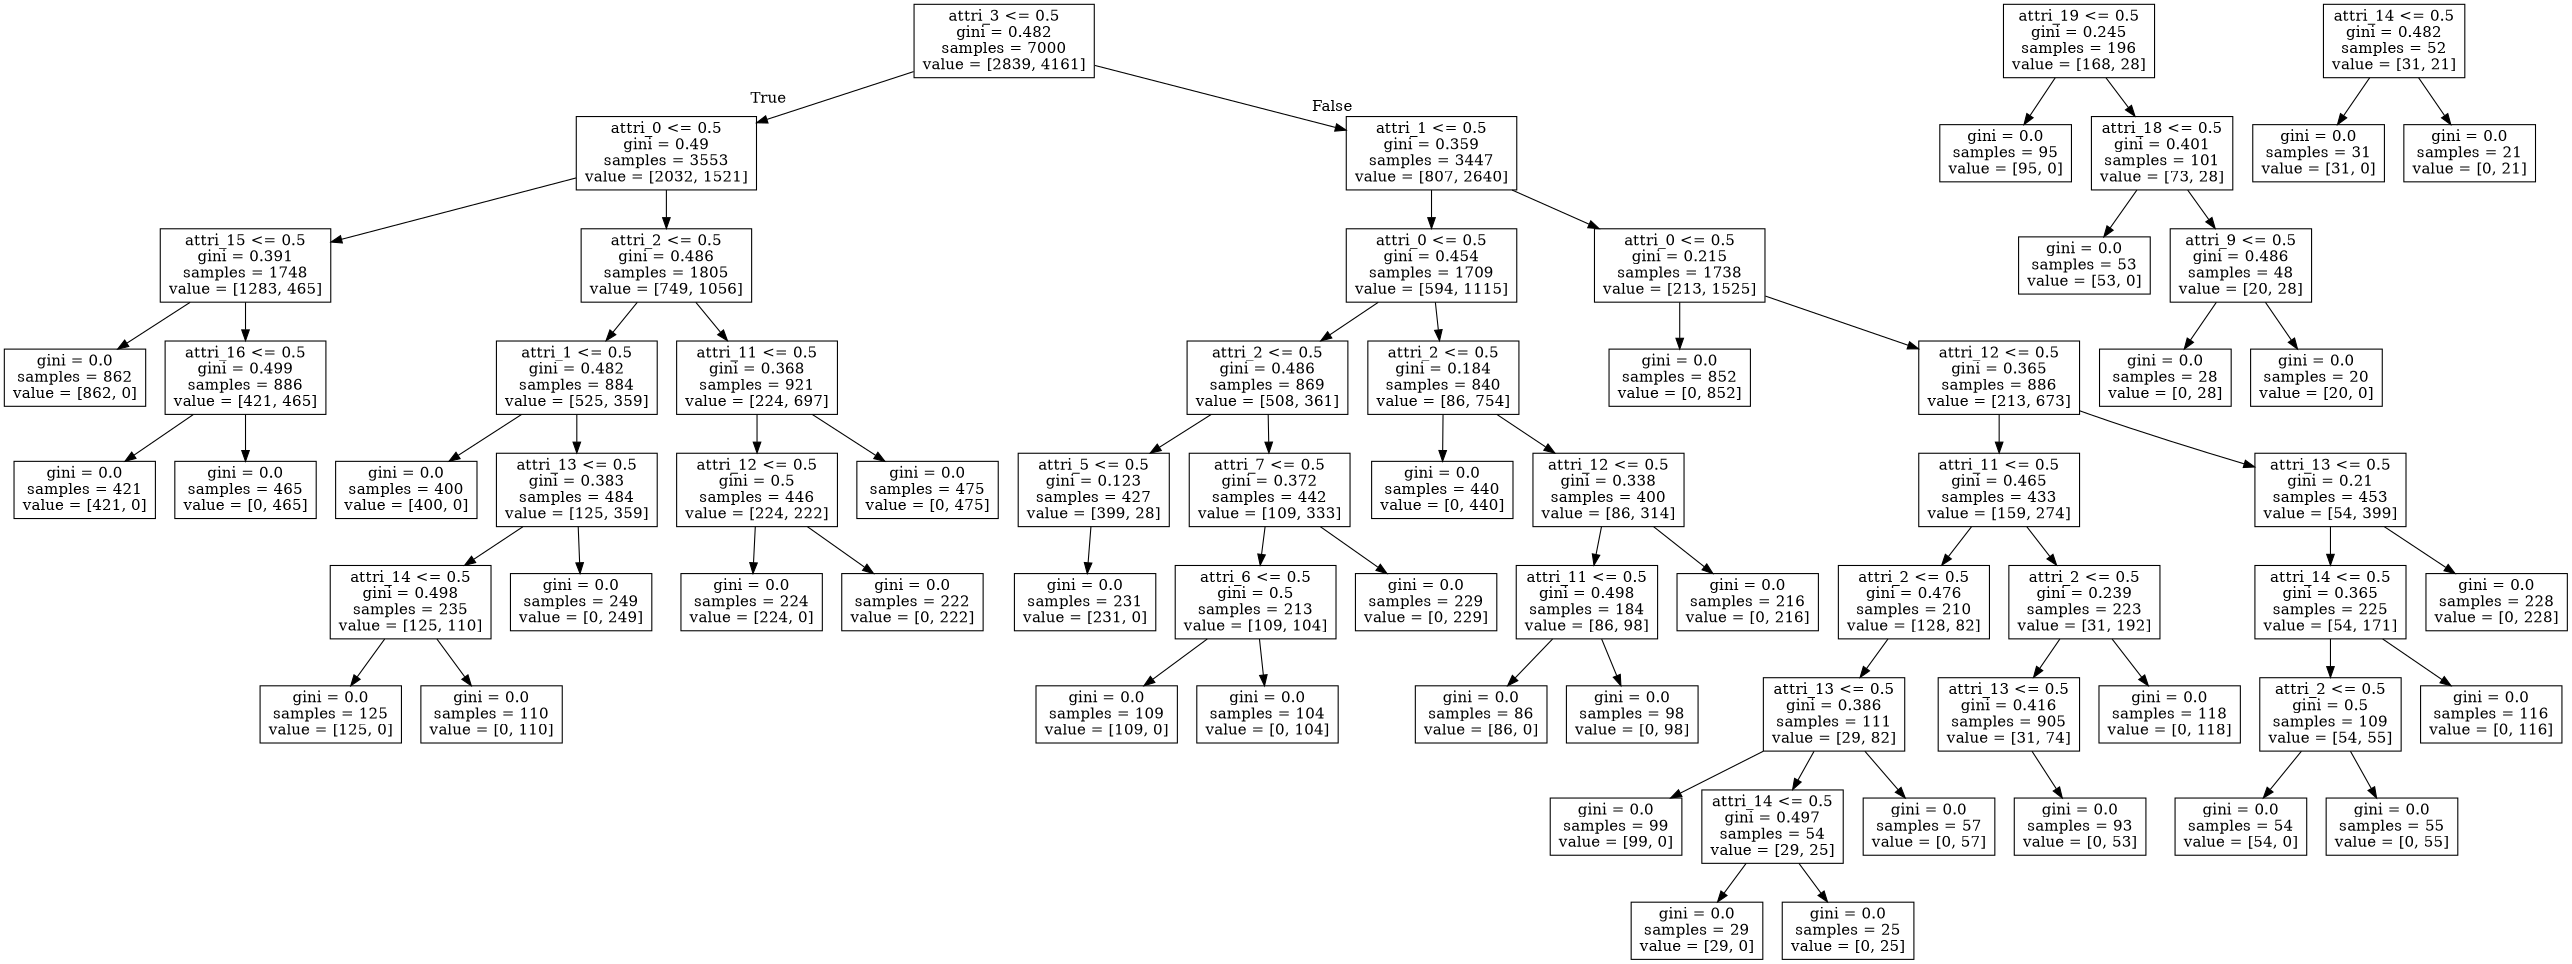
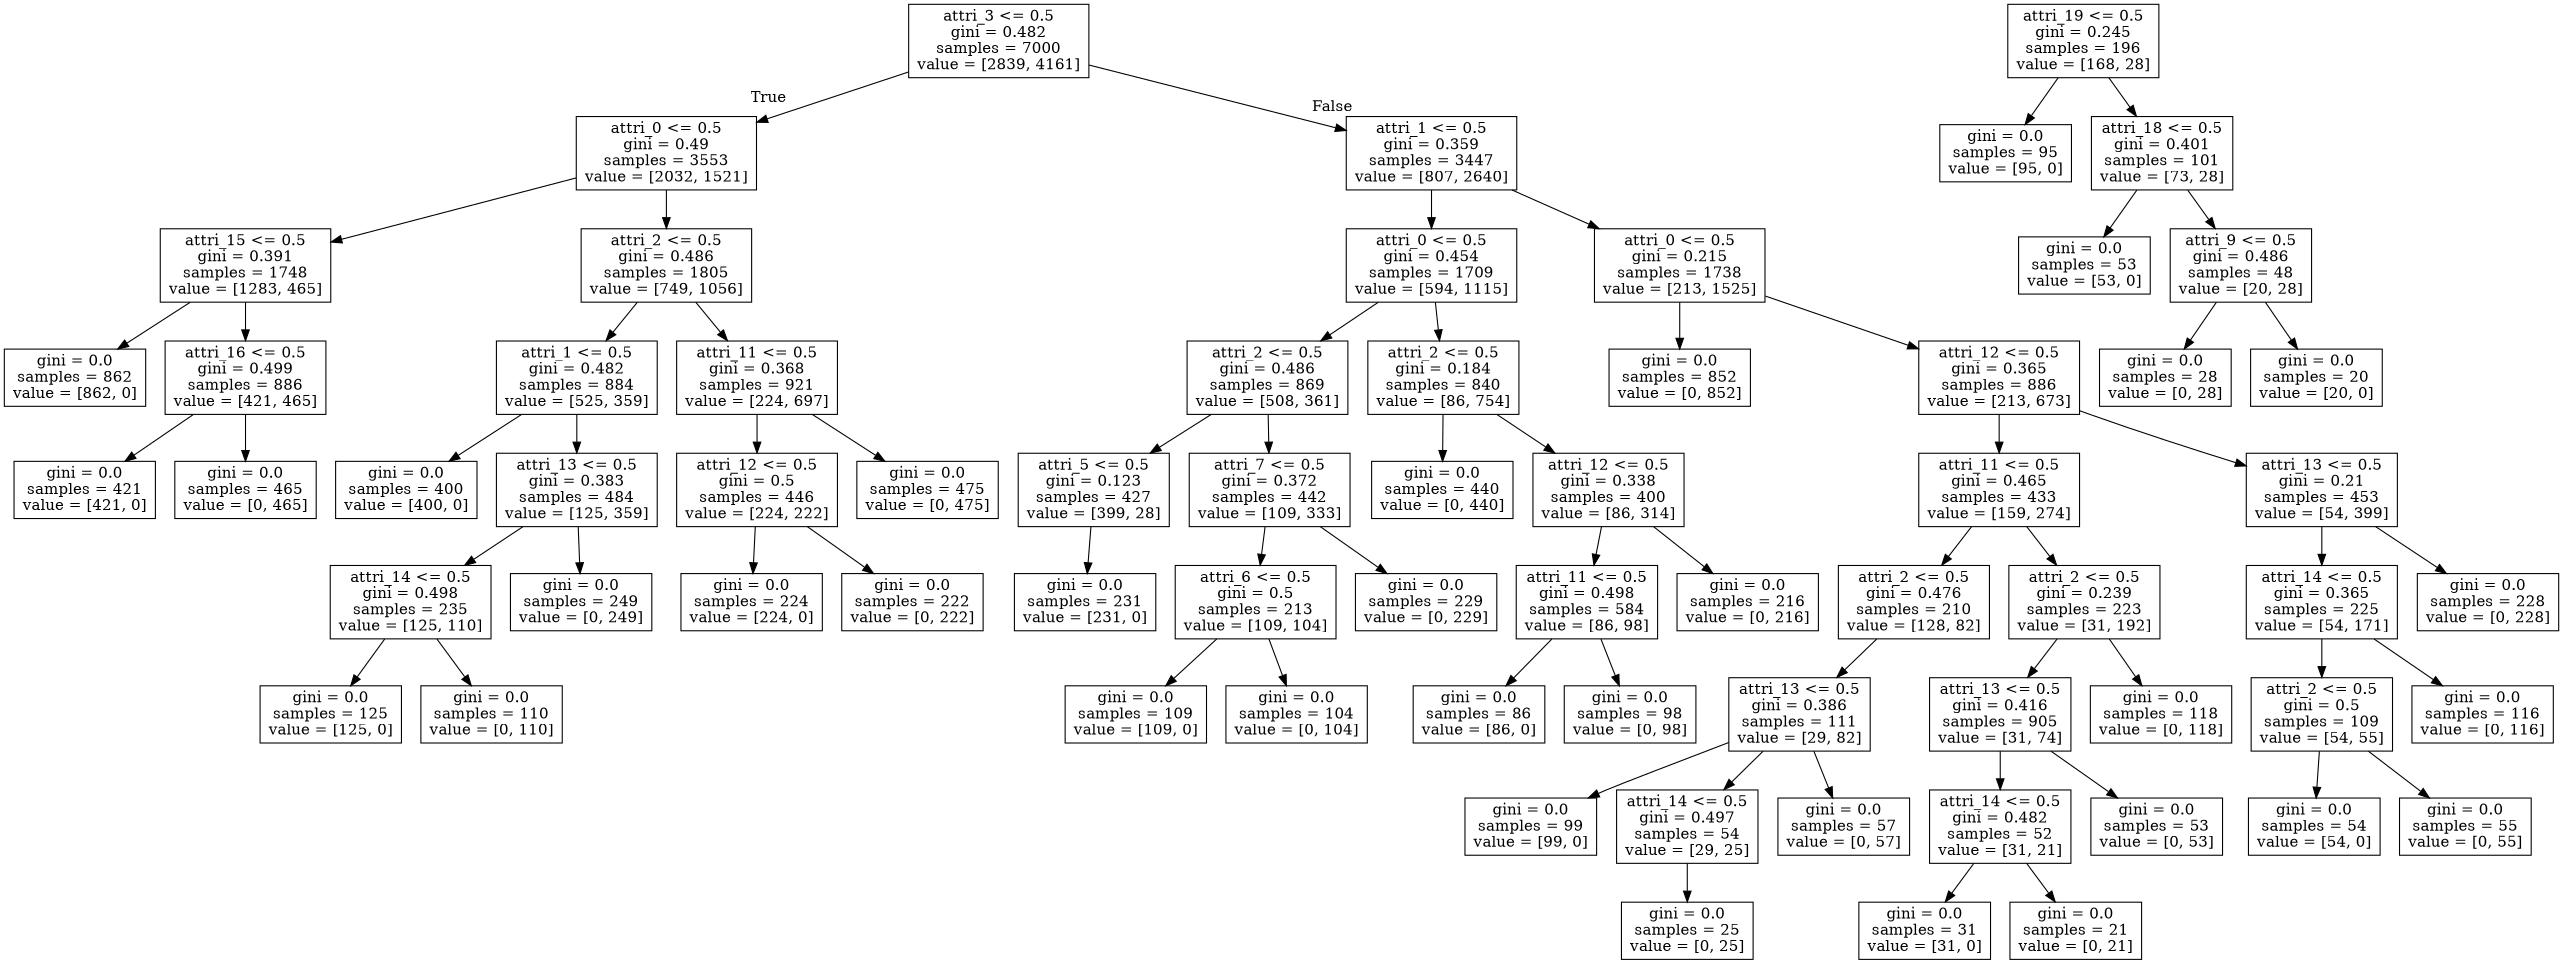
node "attri_11 <= 0.5 gini = 0.498 samples = 184 value = [86, 98]": label "attri_11 <= 0.5 gini = 0.498 samples = 184 value = [86, 98]" -> "attri_11 <= 0.5 gini = 0.498 samples = 584 value = [86, 98]"
edge "attri_13 <= 0.5 gini = 0.416 samples = 905 value = [31, 74]" -> "attri_14 <= 0.5 gini = 0.482 samples = 52 value = [31, 21]": added
node "gini = 0.0 samples = 93 value = [0, 53]": label "gini = 0.0 samples = 93 value = [0, 53]" -> "gini = 0.0 samples = 53 value = [0, 53]"
node "gini = 0.0 samples = 29 value = [29, 0]": removed
